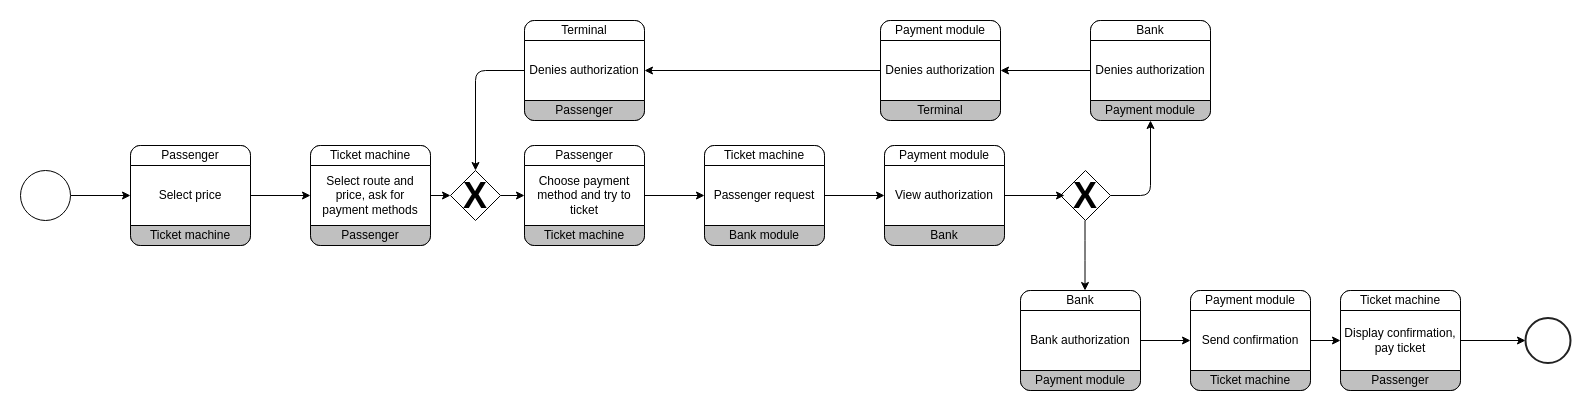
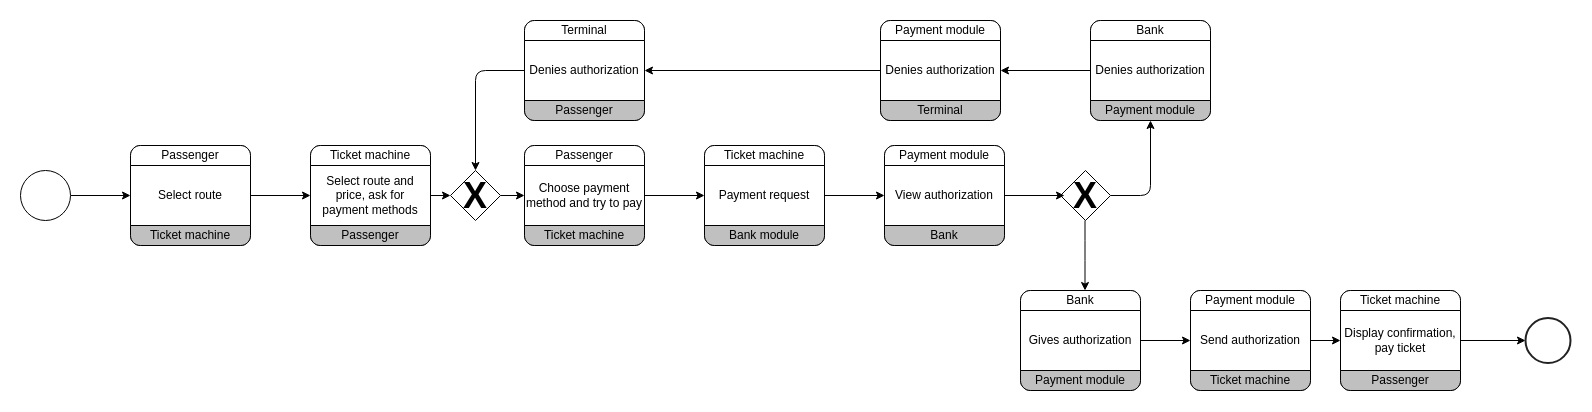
node "Select price": label "Select price" -> "Select route"
node "Choose payment method and try to ticket": label "Choose payment method and try to ticket" -> "Choose payment method and try to pay"
node "Passenger request": label "Passenger request" -> "Payment request"
node "Bank authorization": label "Bank authorization" -> "Gives authorization"
node "Send confirmation": label "Send confirmation" -> "Send authorization"
